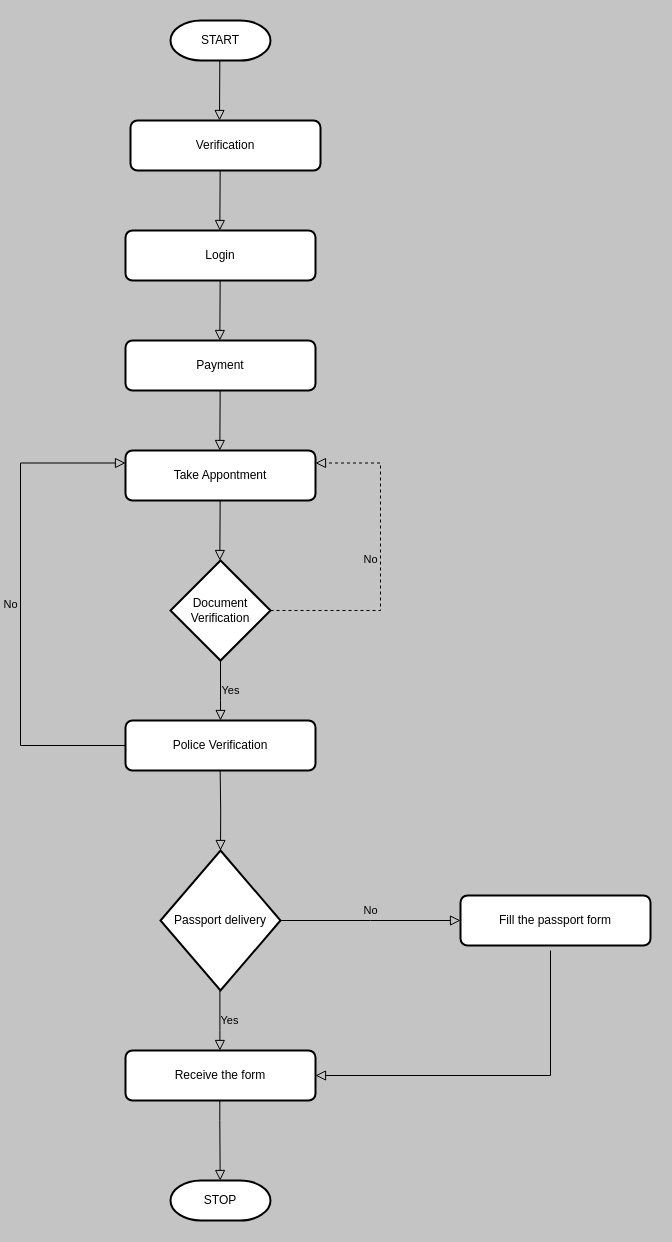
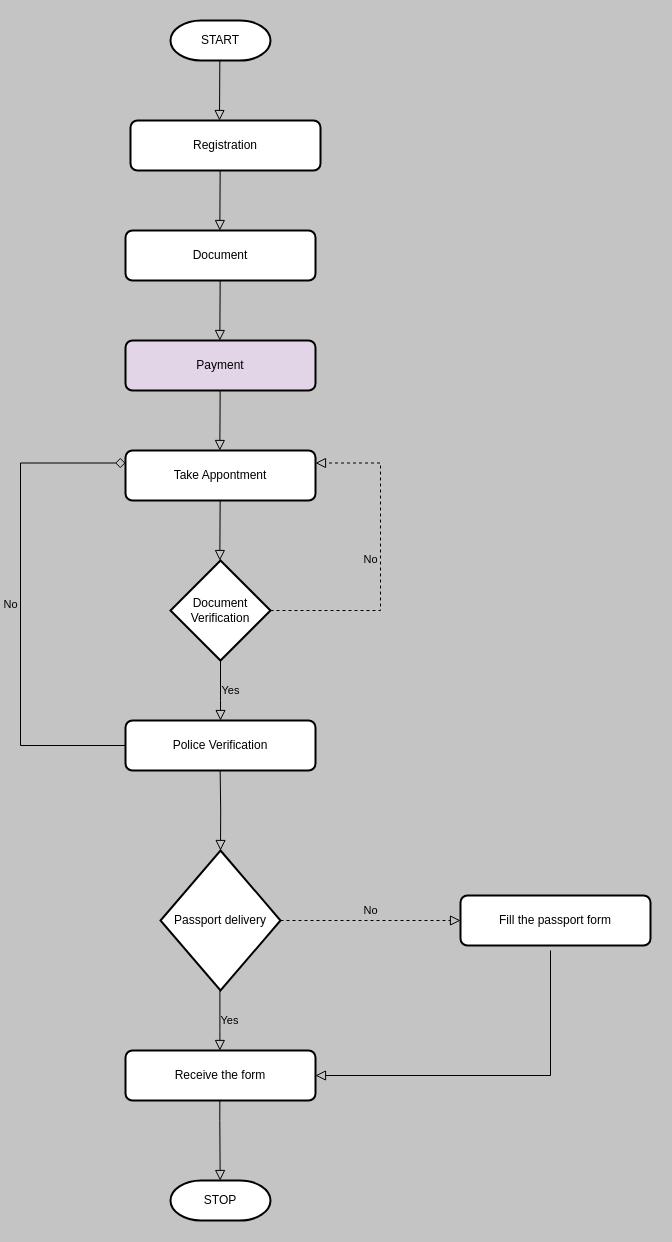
node "Verification": label "Verification" -> "Registration"
node "Login": label "Login" -> "Document"
node "Payment": fillcolor #ffffff -> #e1d5e7
edge "Police Verification" -> "Take Appontment": arrowhead block -> diamond
edge "Passport delivery" -> "Fill the passport form": style solid -> dashed
